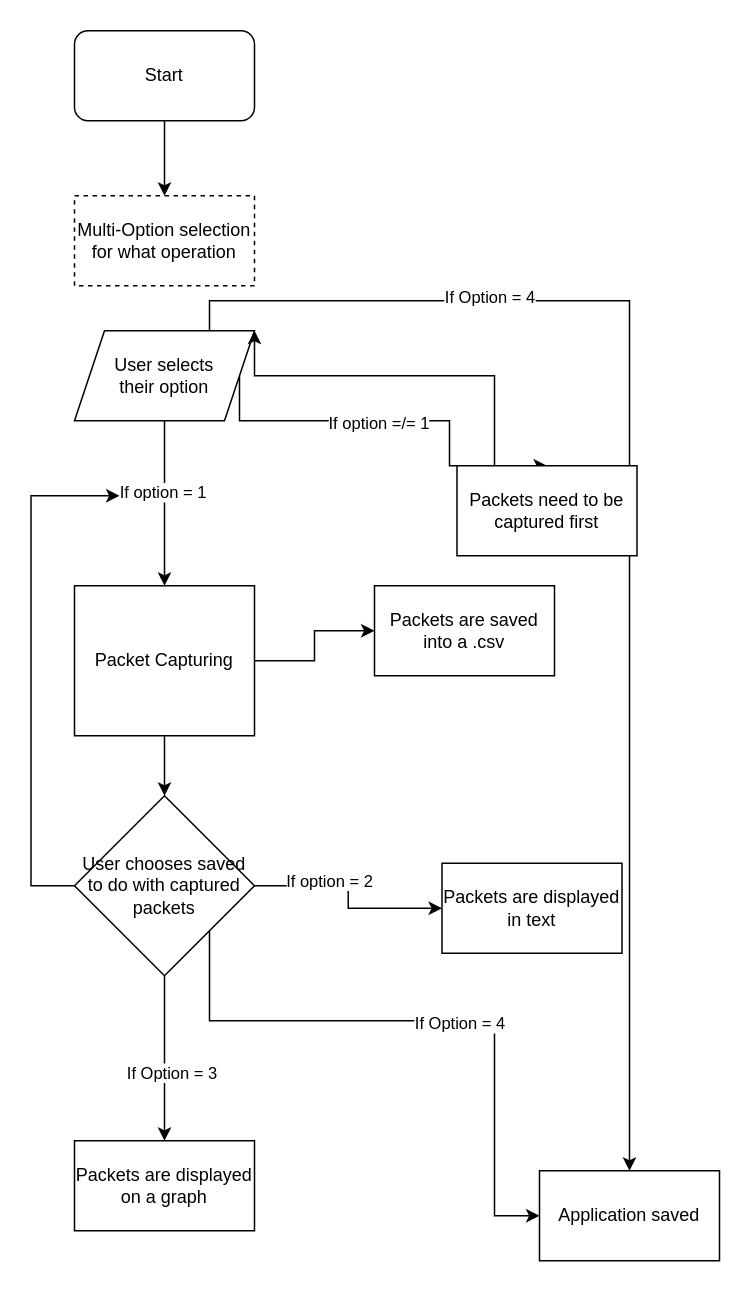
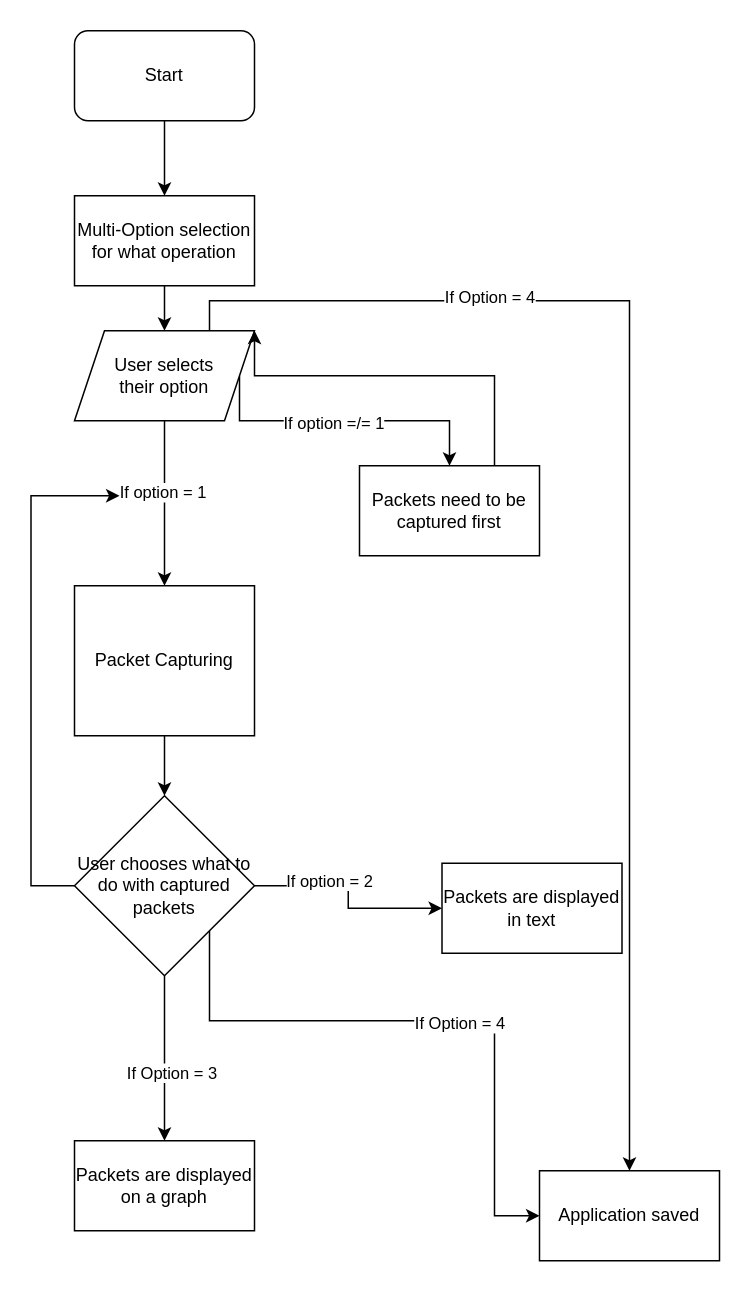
node "Multi-Option selection for what operation": style dashed -> solid
edge "Multi-Option selection for what operation" -> "User selects their option": added
node "Packets need to be captured first": moved (547, 511) -> (449, 511)
node "Packets are saved into a .csv": removed
edge "Packet Capturing" -> "Packets are saved into a .csv": removed
node "User chooses saved to do with captured packets": label "User chooses saved to do with captured packets" -> "User chooses what to do with captured packets"
